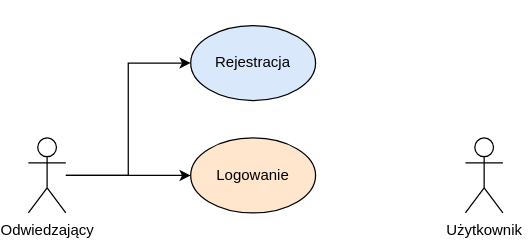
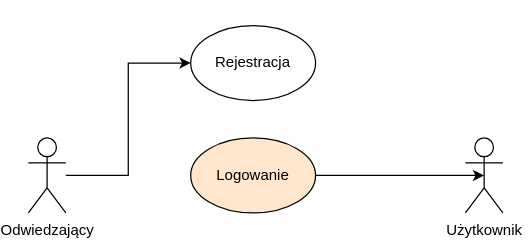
node "Rejestracja": fillcolor #dae8fc -> #ffffff
edge "Odwiedzający" -> "Logowanie": removed
edge "Logowanie" -> "Użytkownik": added
